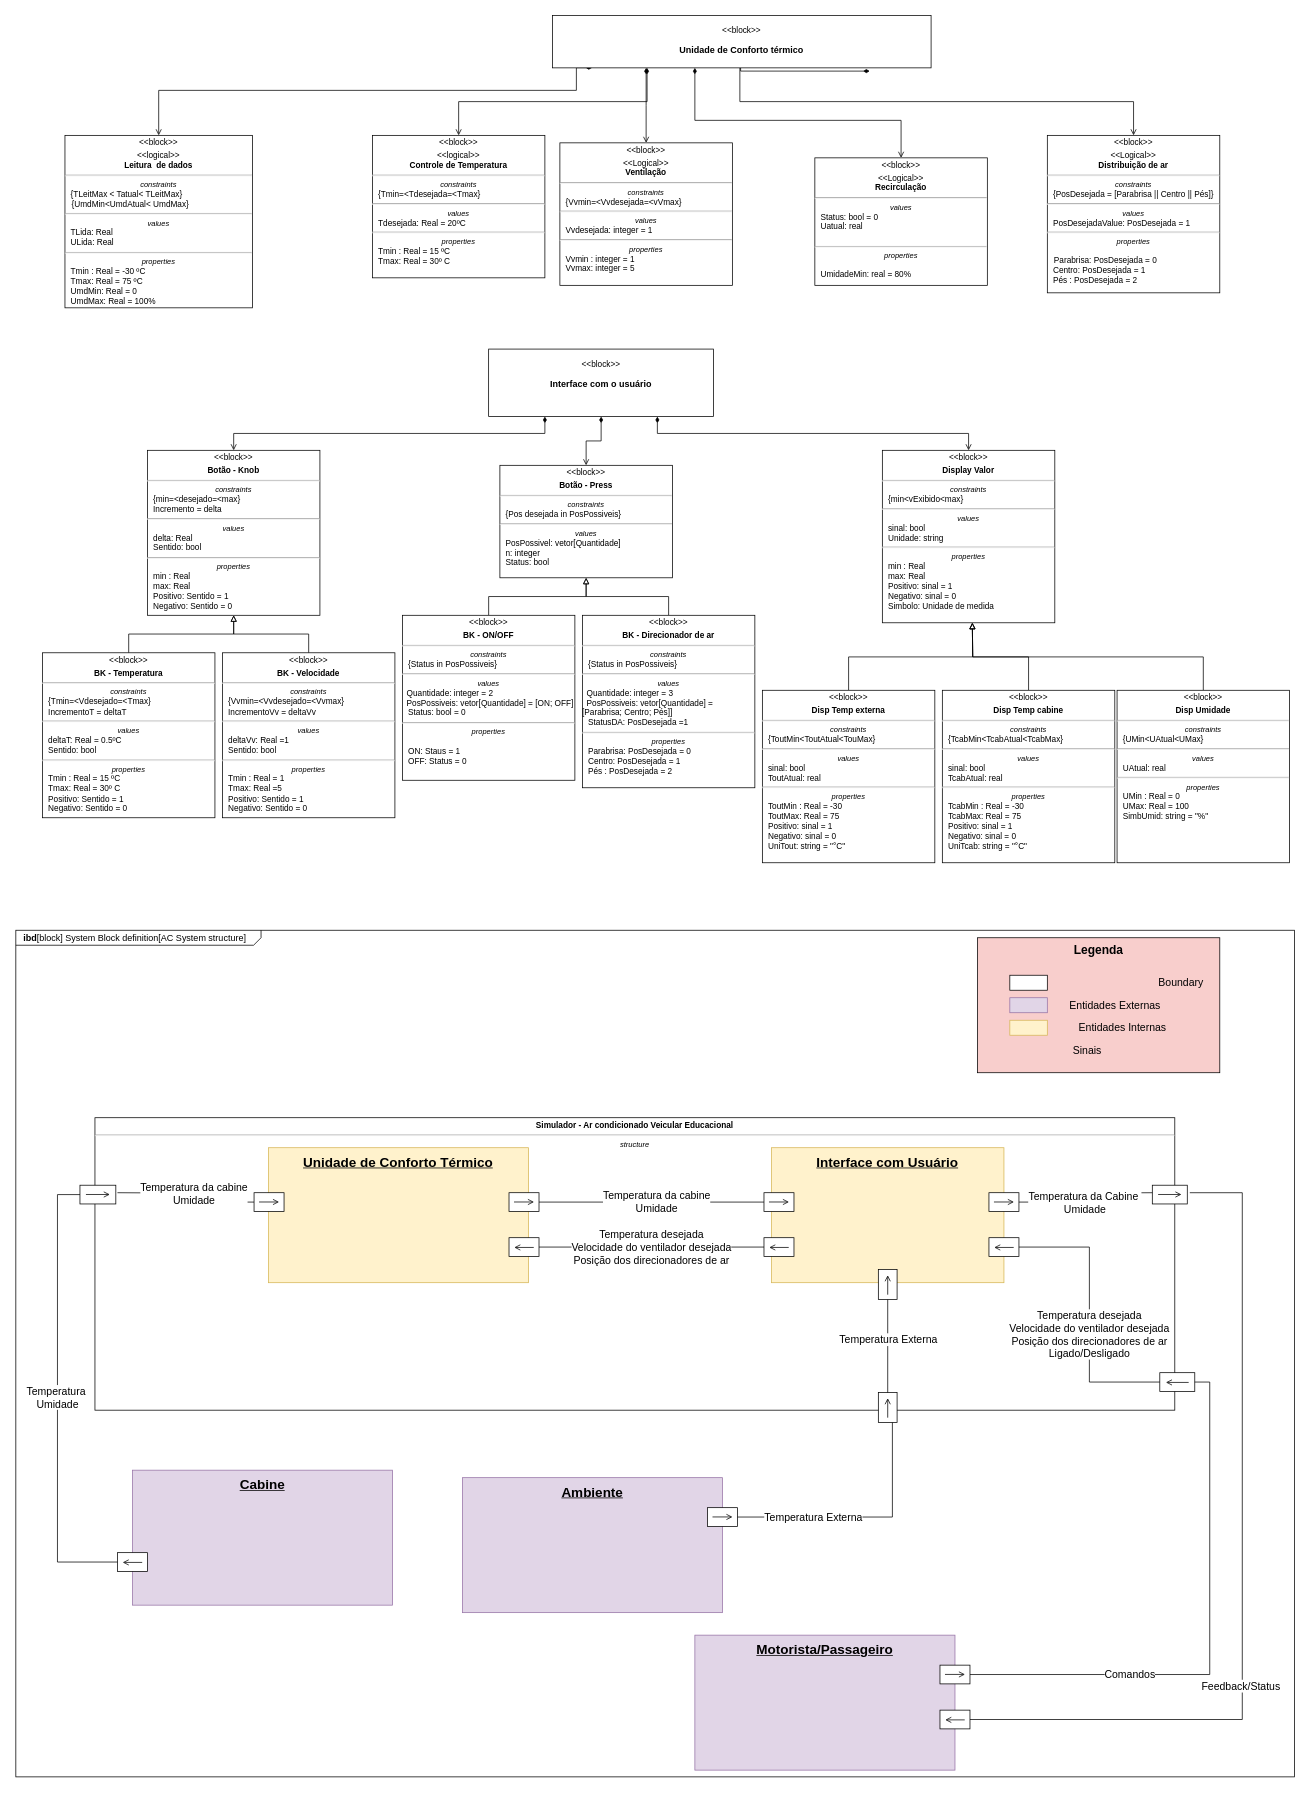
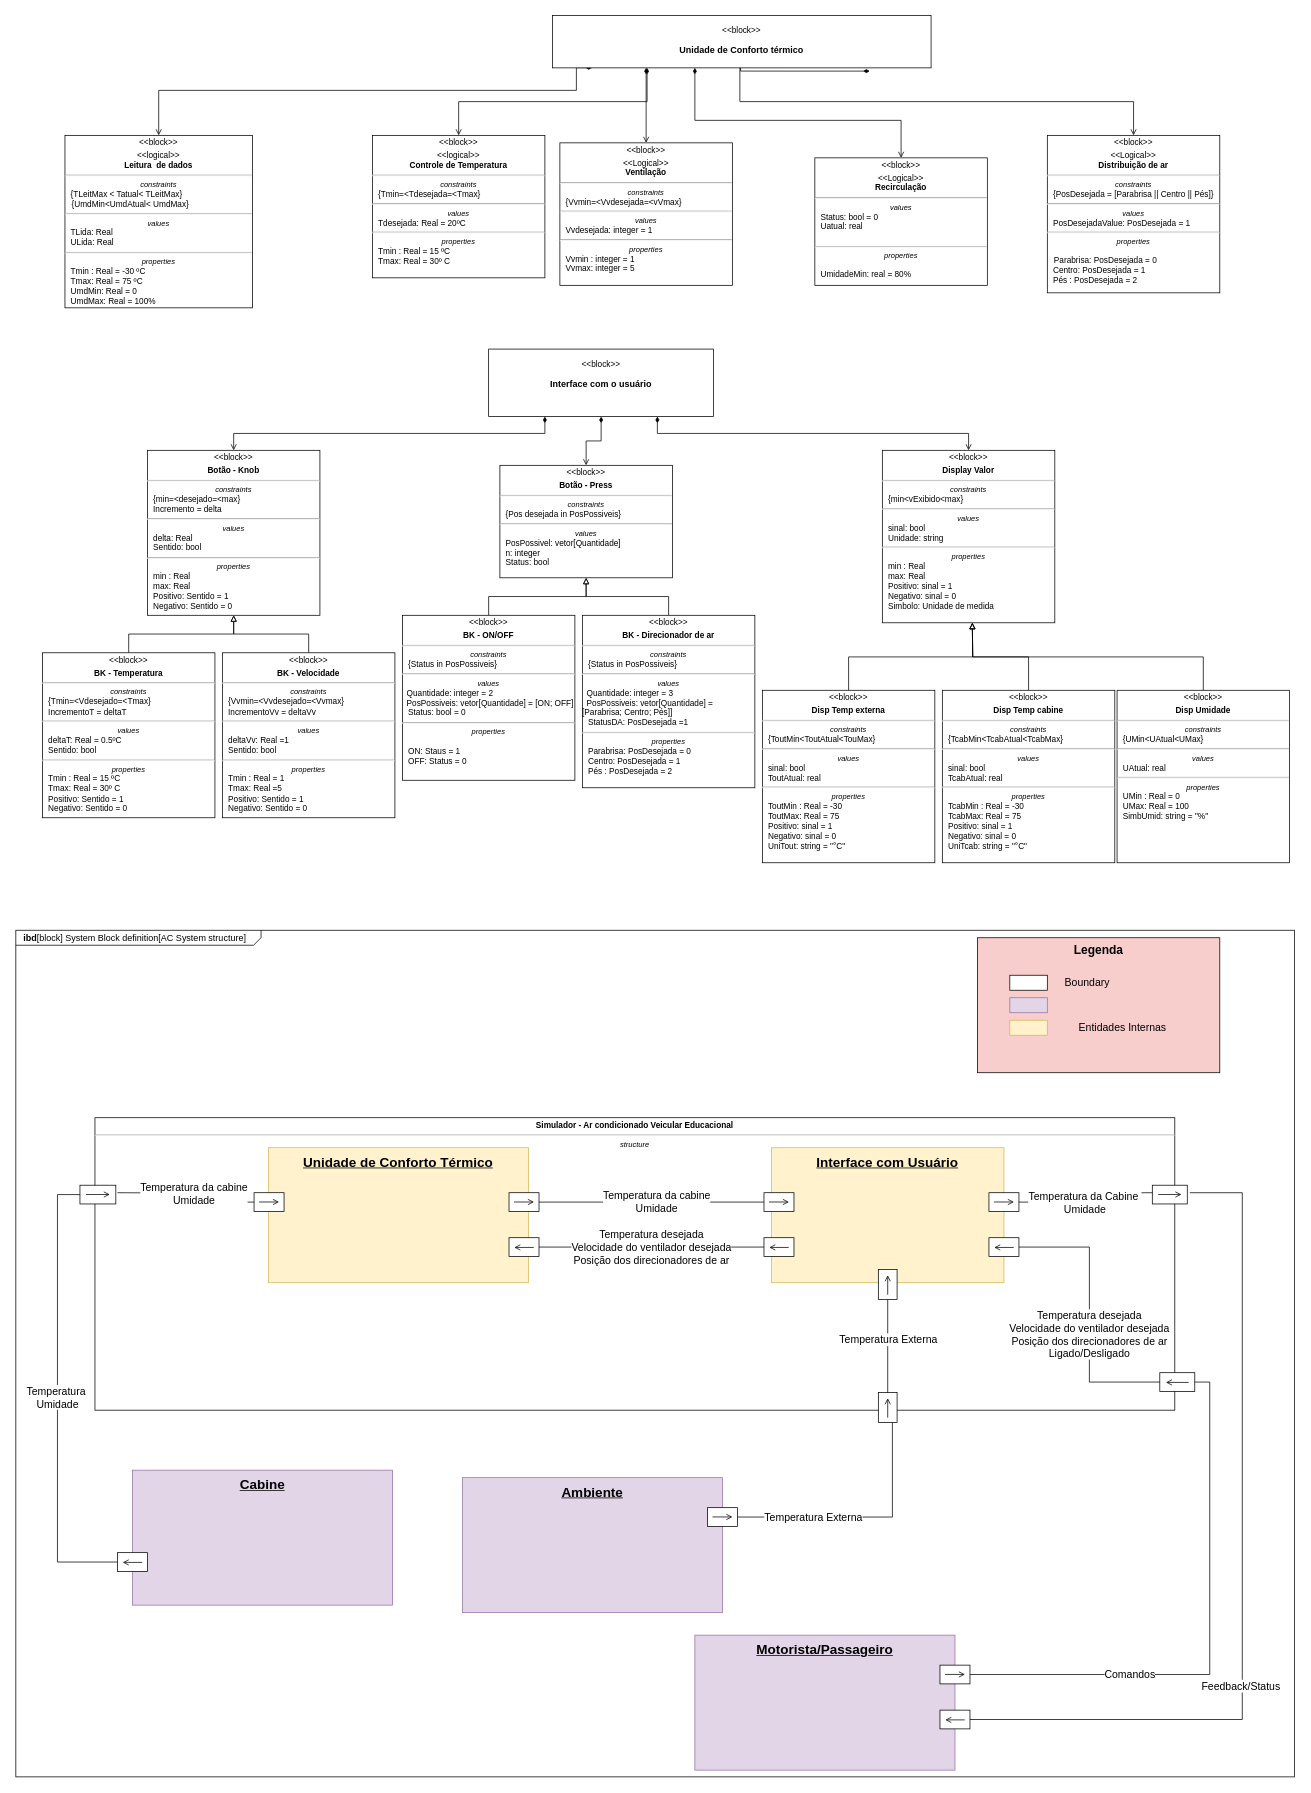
node "Boundary": moved (1181, 983) -> (1087, 983)
node "Entidades Externas": removed
node "Sinais": removed
